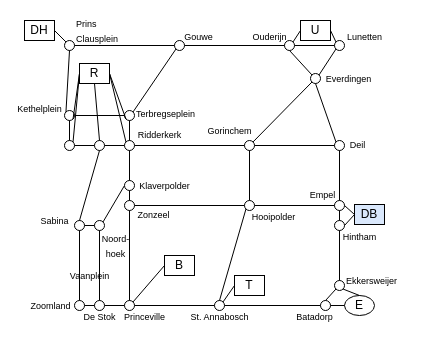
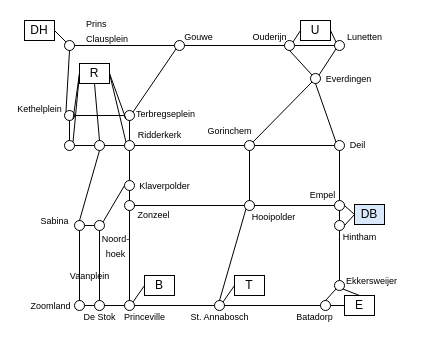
node "Prins Clausplein": moved (115, 31) -> (125, 31)
node "B": moved (180, 266) -> (160, 286)
node "E": shape ellipse -> rectangle
